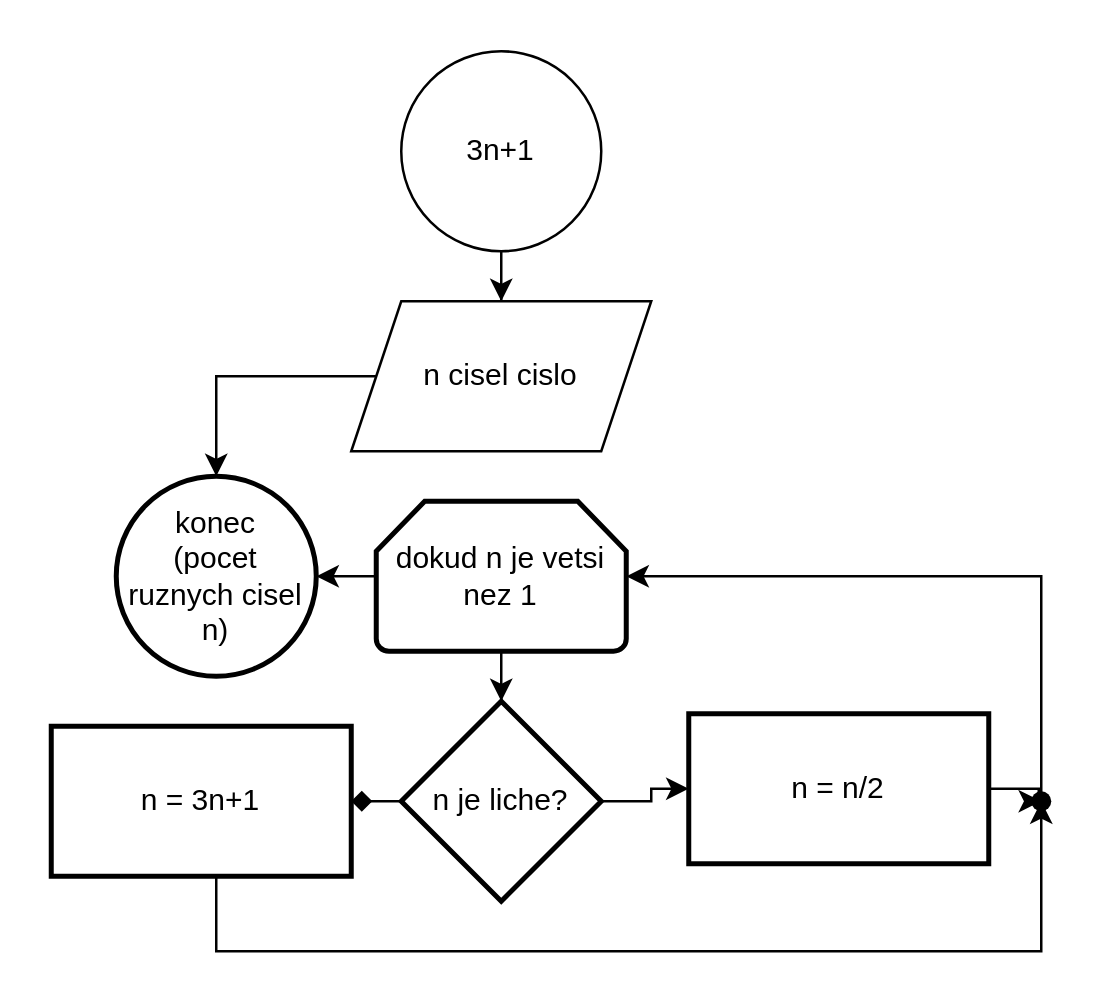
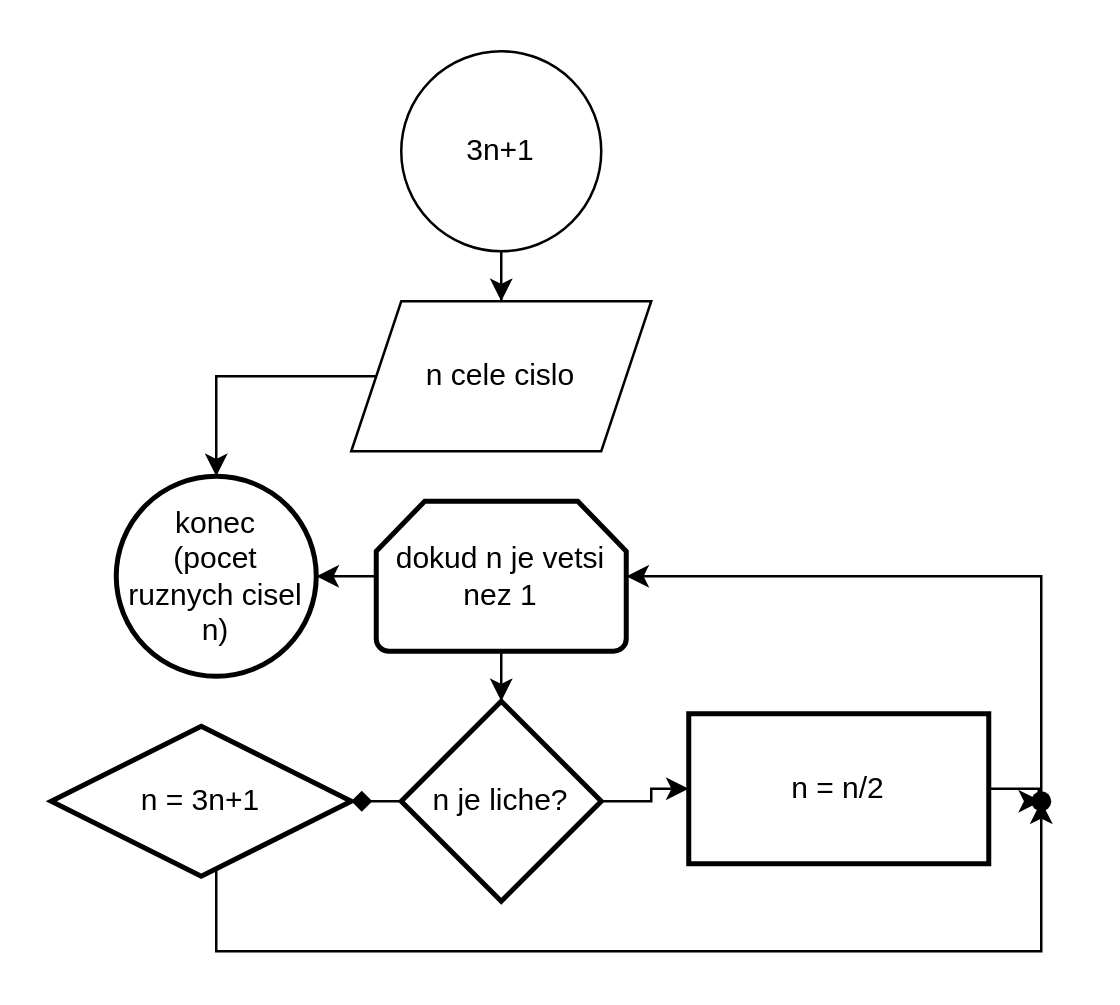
node "n cisel cislo": label "n cisel cislo" -> "n cele cislo"
node "n = 3n+1": shape rectangle -> diamond
